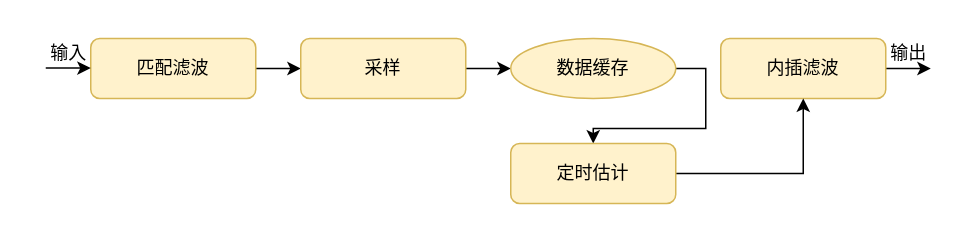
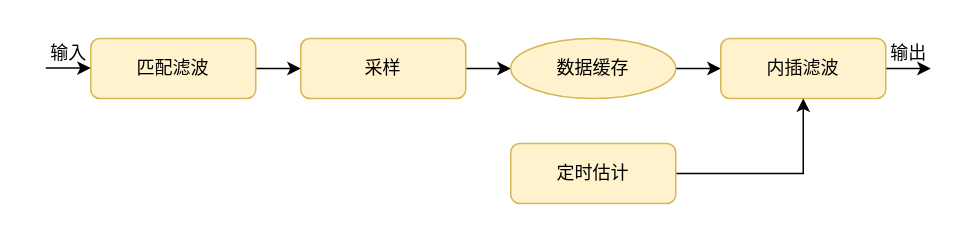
edge "数据缓存" -> "定时估计": now "数据缓存" -> "内插滤波"
